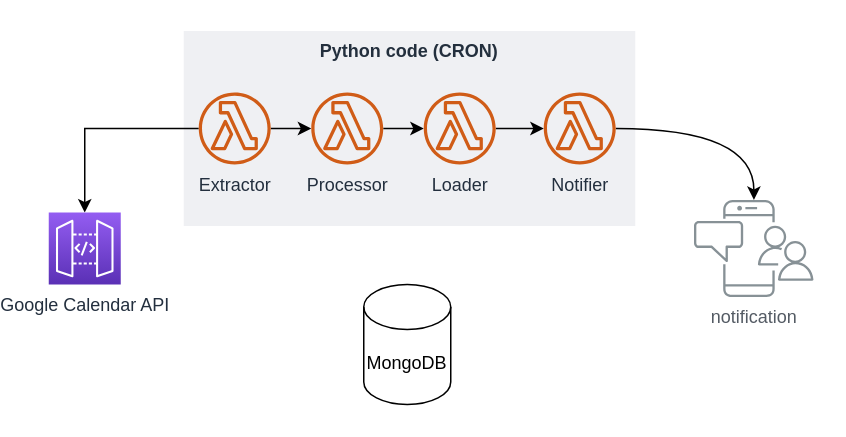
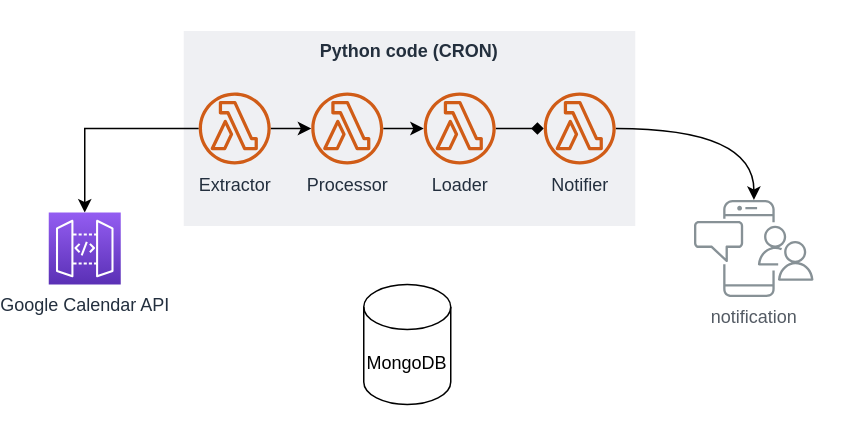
edge "Loader" -> "Notifier": arrowhead classic -> diamond
